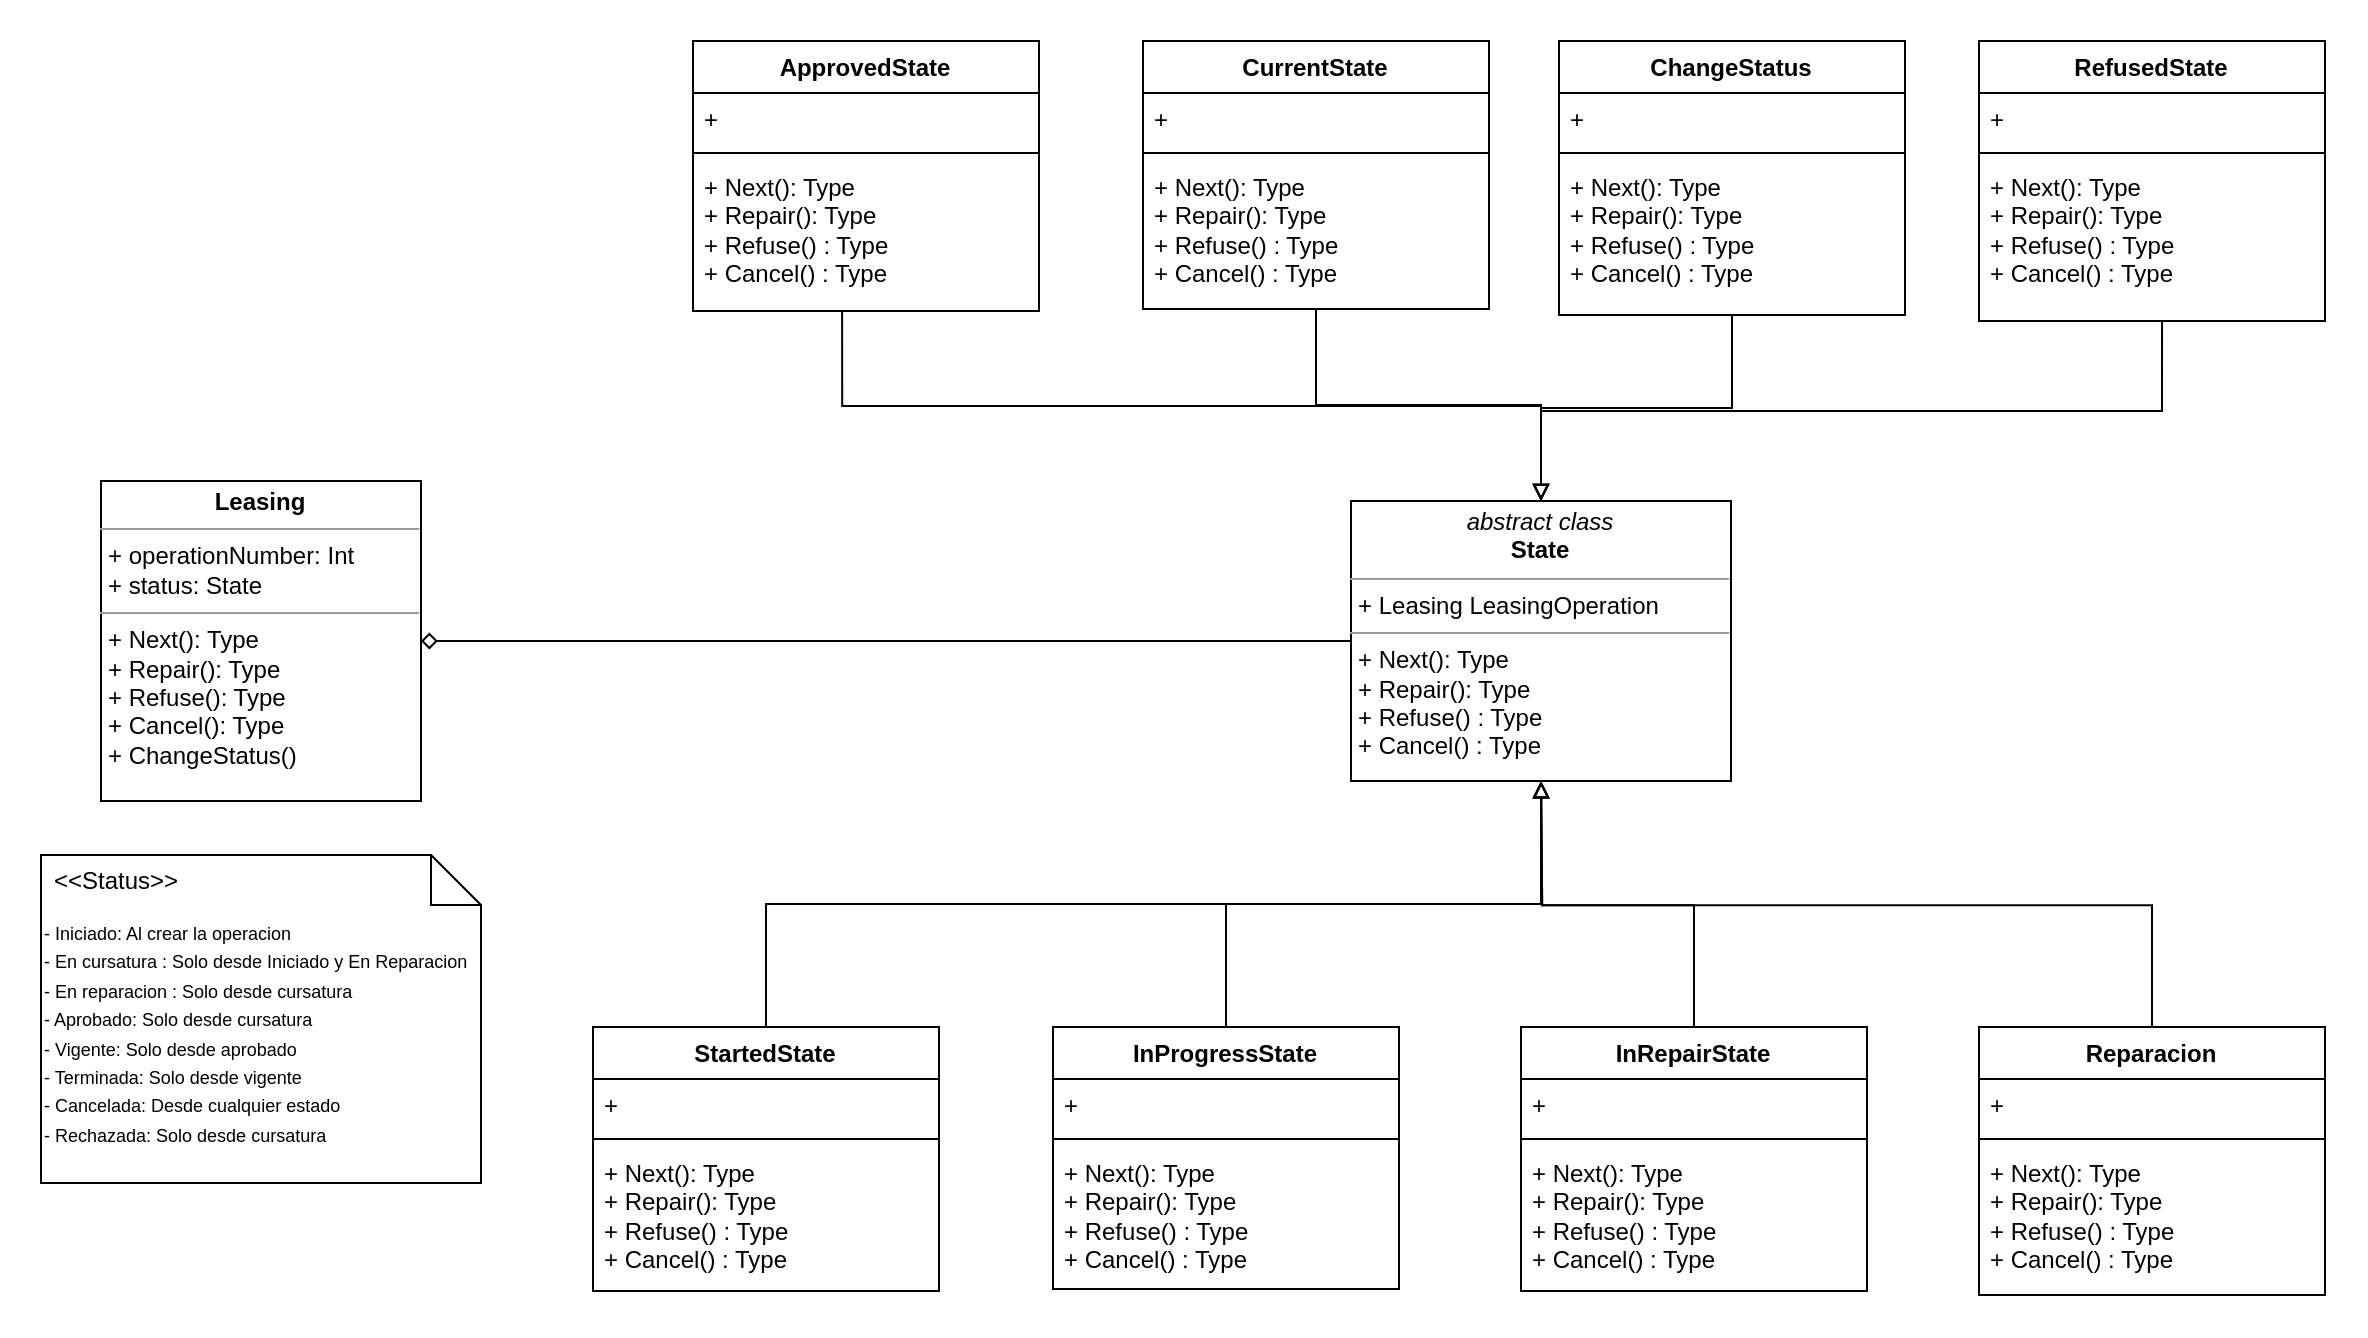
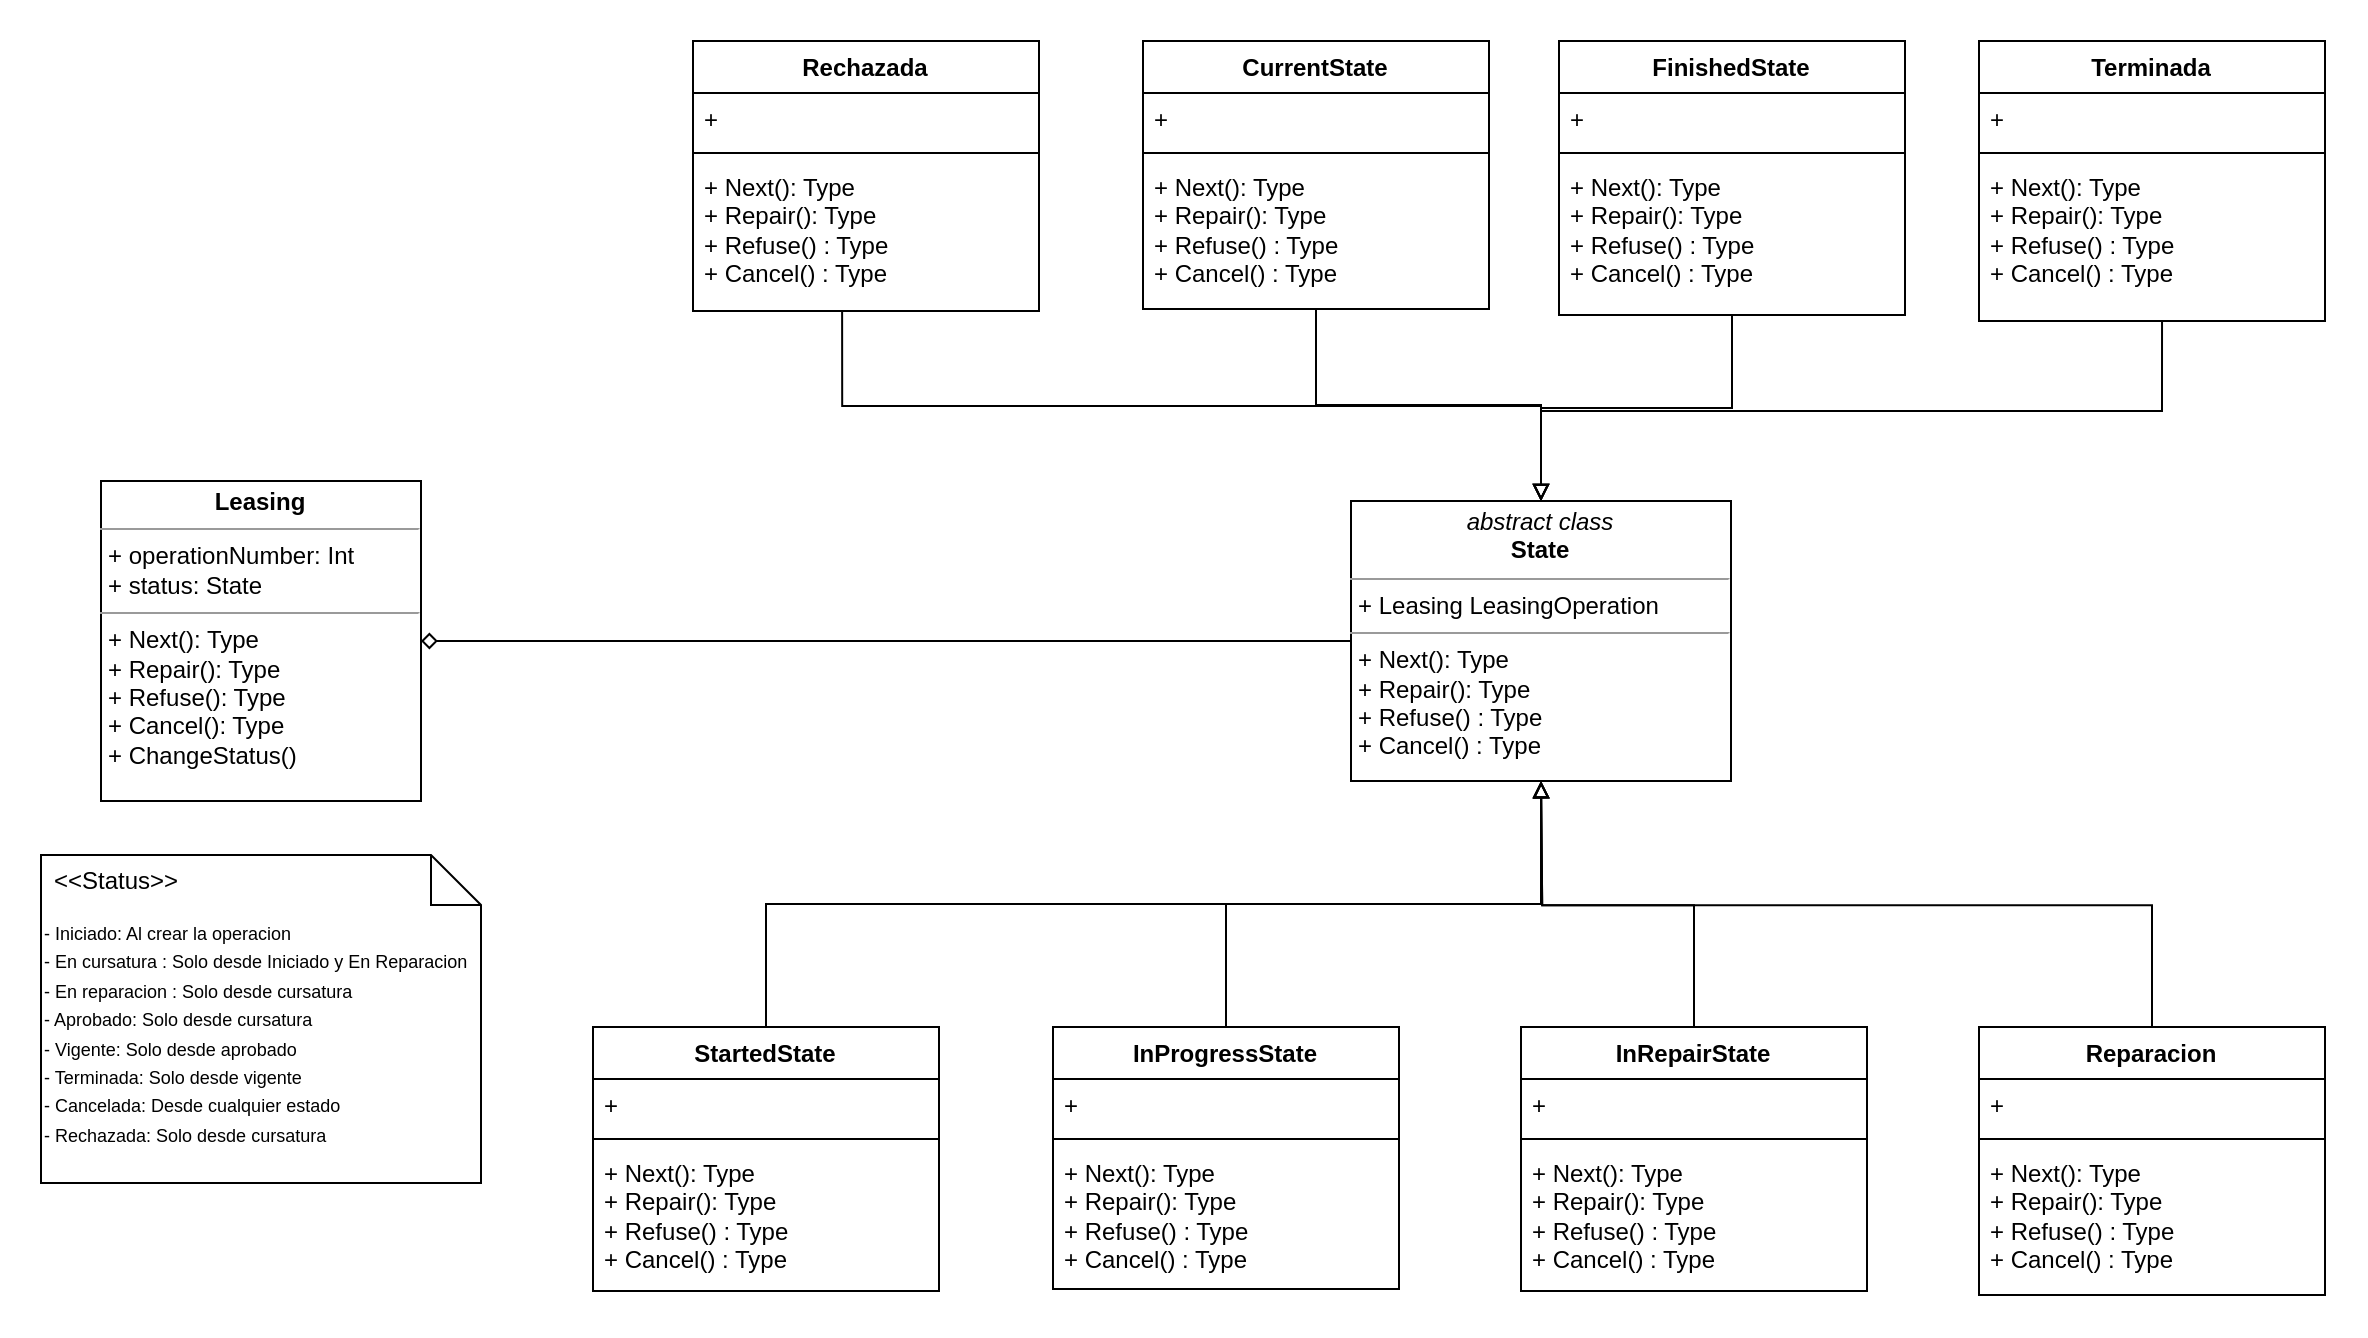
node "ApprovedState": label "ApprovedState" -> "Rechazada"
node "ChangeStatus": label "ChangeStatus" -> "FinishedState"
node "RefusedState": label "RefusedState" -> "Terminada"
